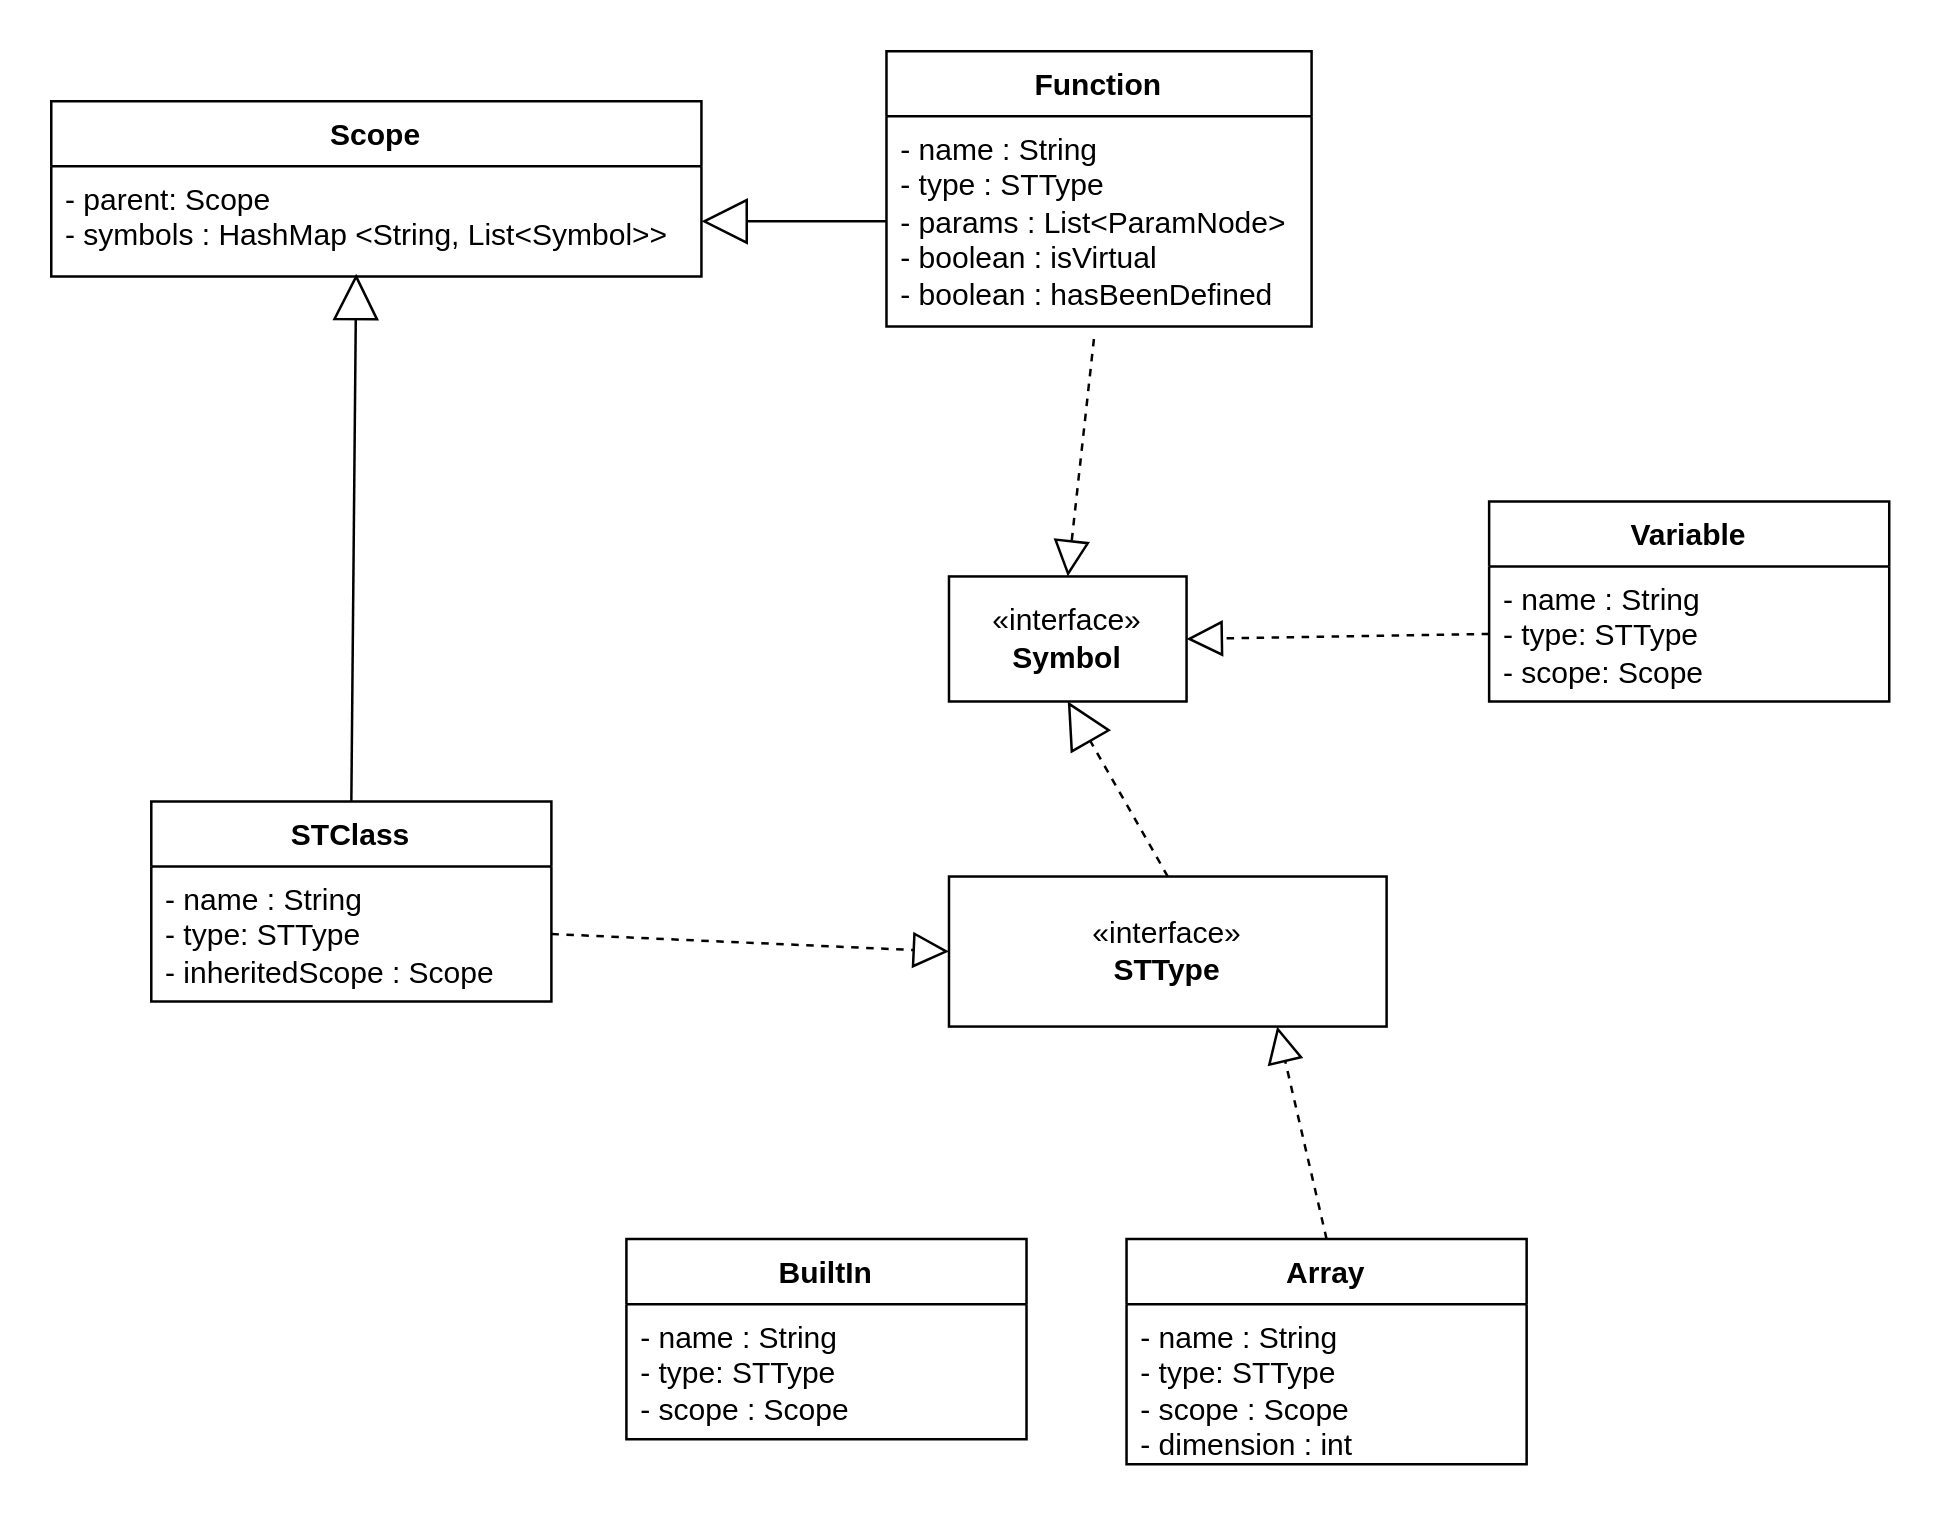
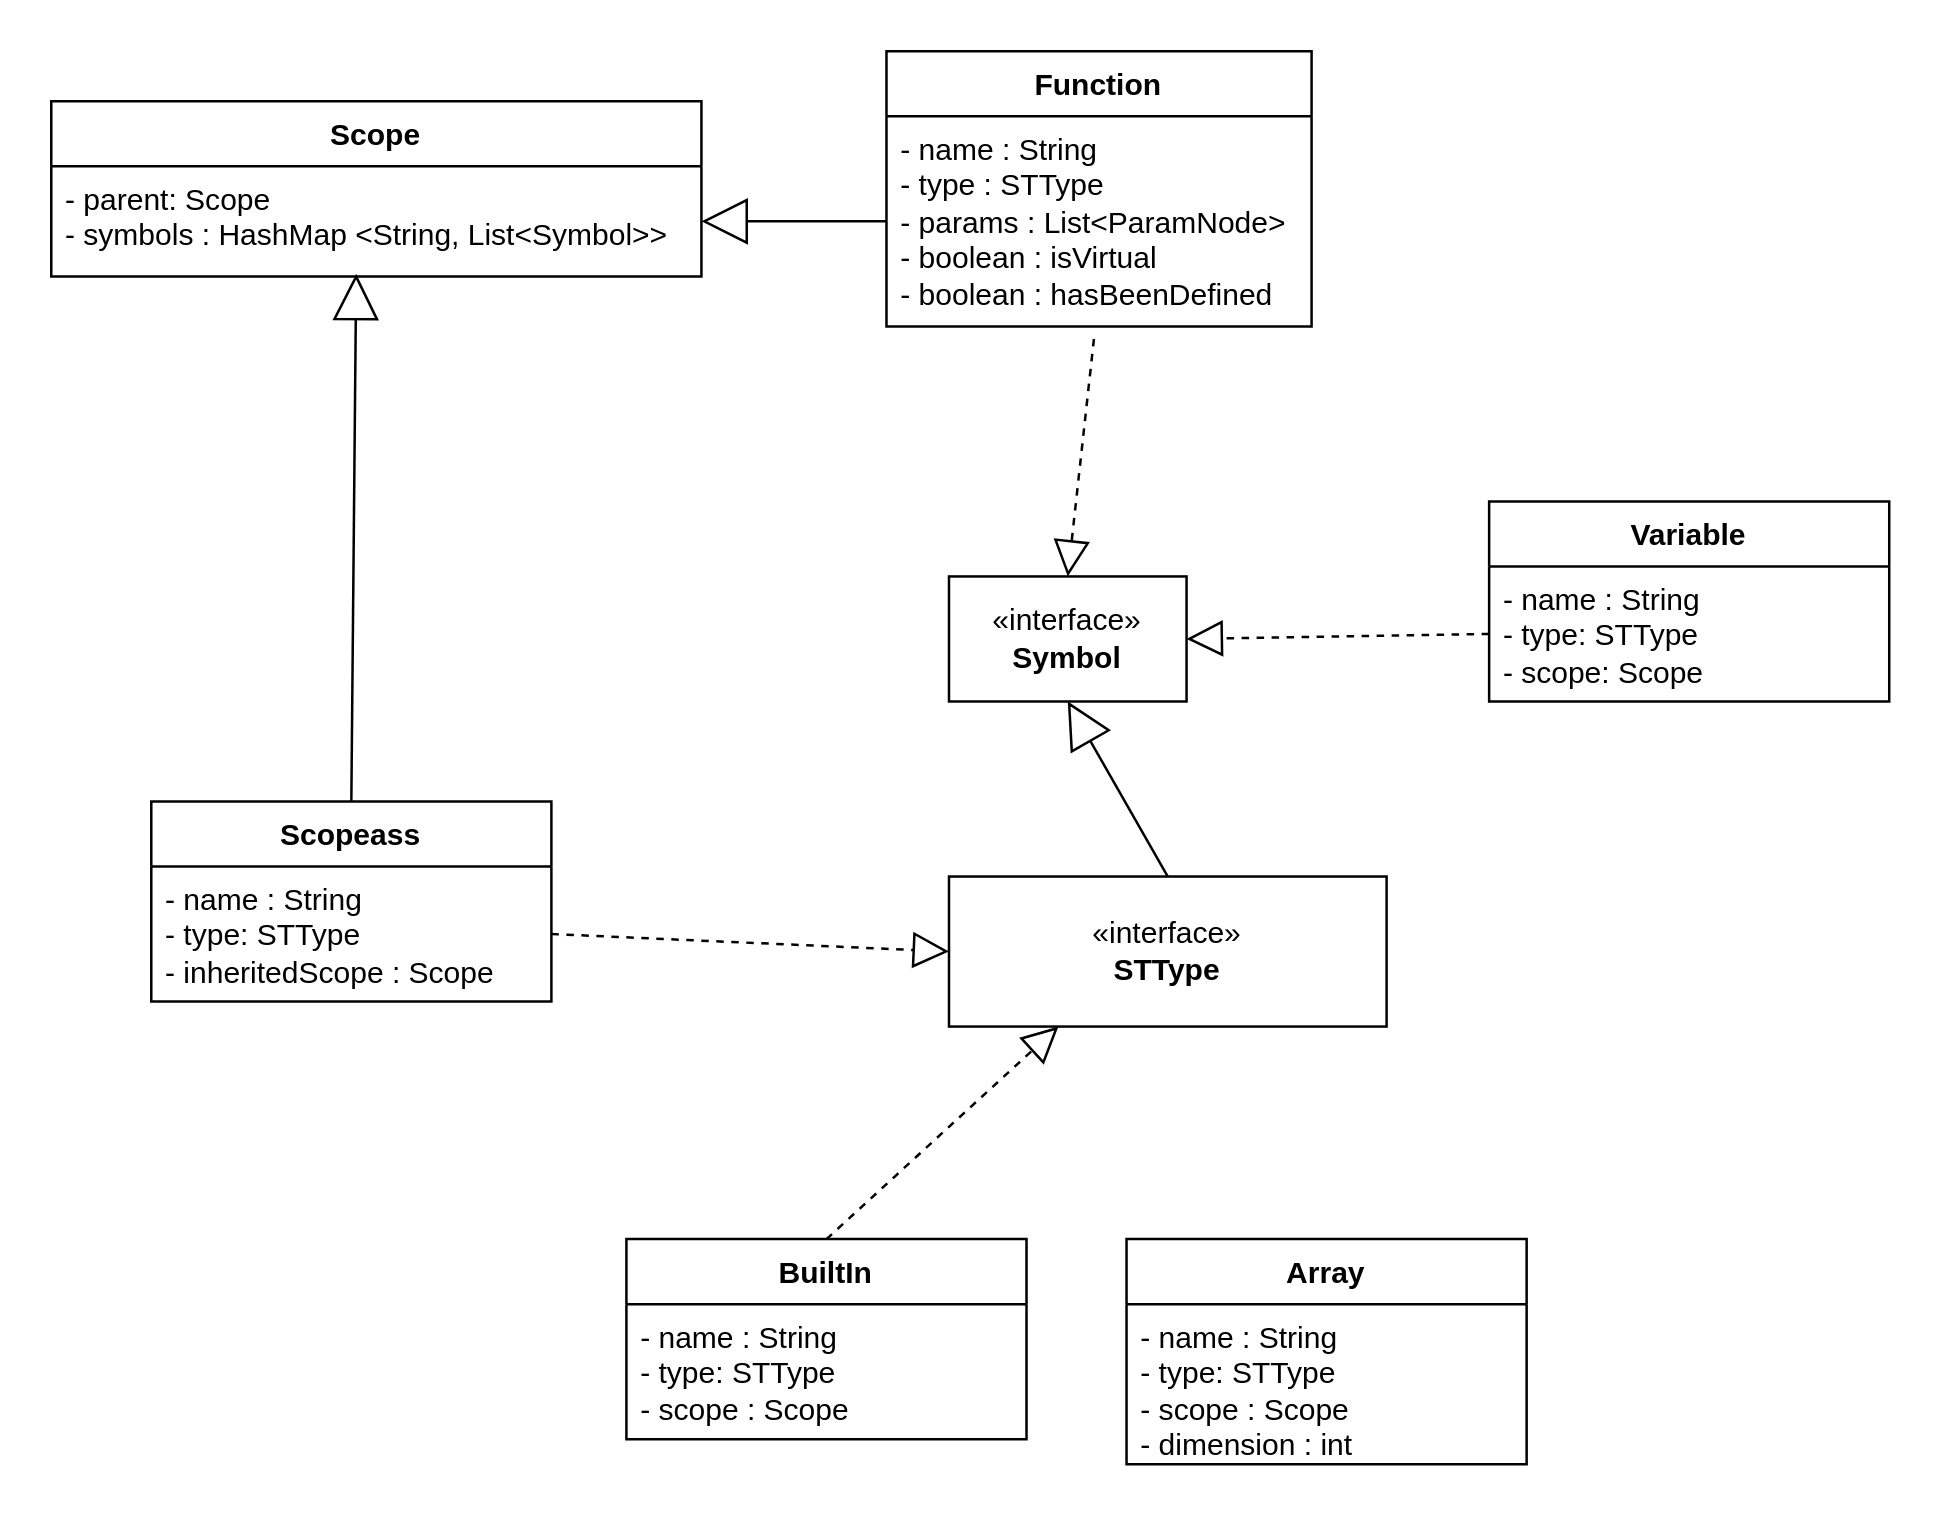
edge "«interface» STType" -> "«interface» Symbol": style dashed -> solid
node "STClass": label "STClass" -> "Scopeass"
edge "BuiltIn" -> "«interface» STType": added
edge "Array" -> "«interface» STType": removed
